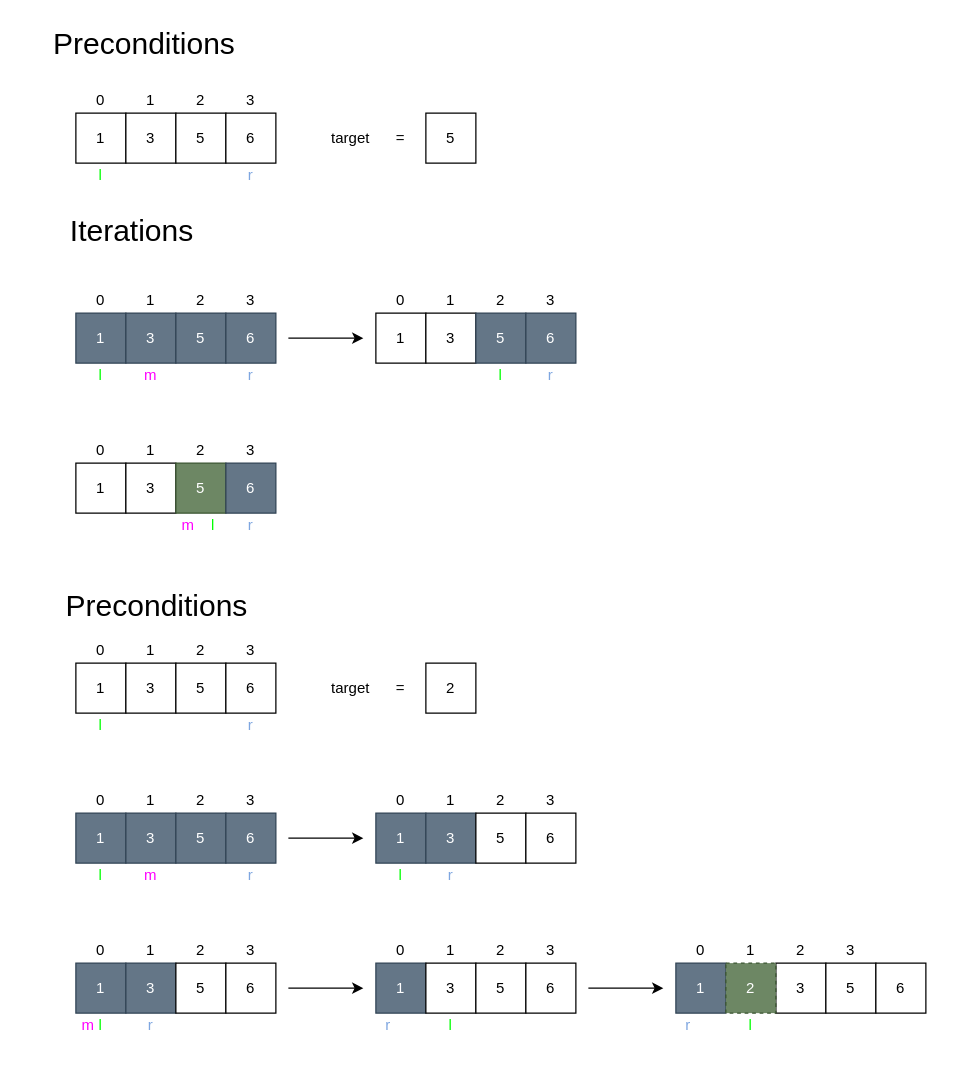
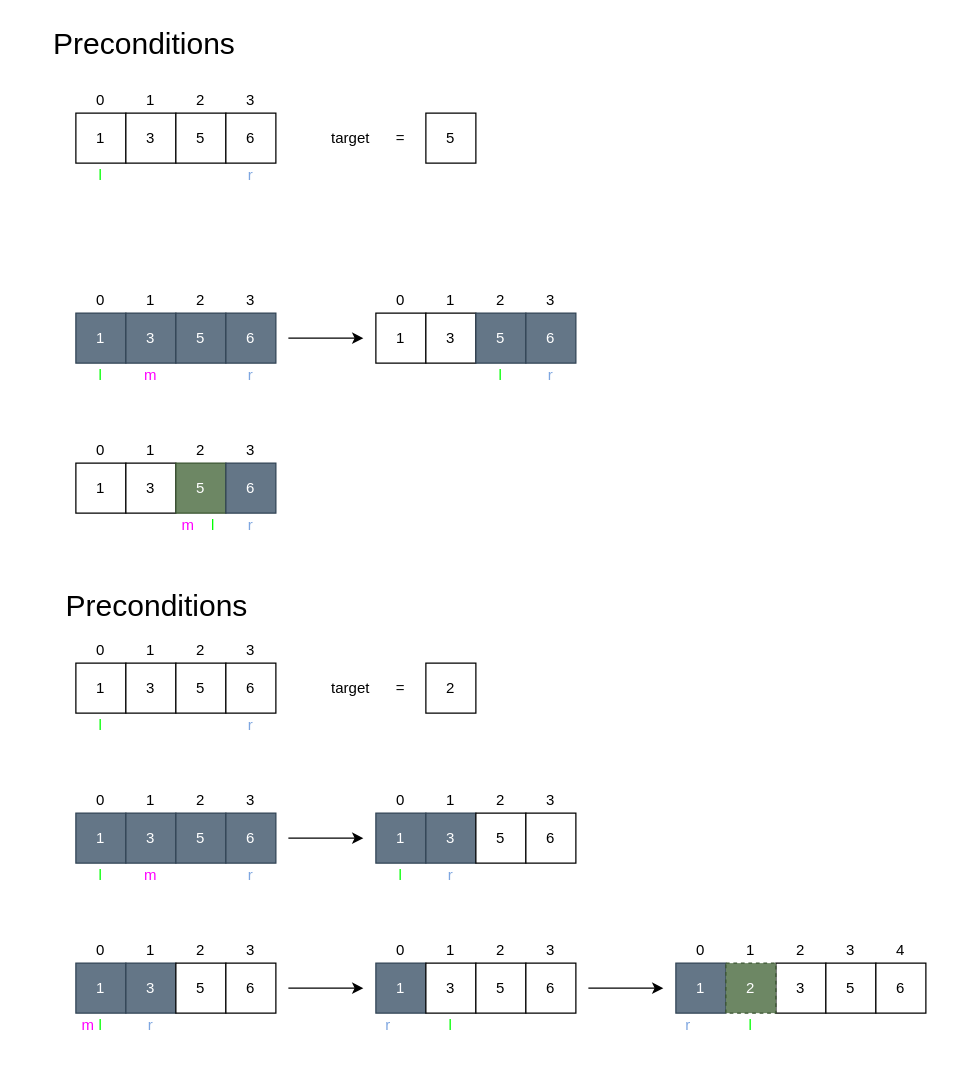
node "Iterations": removed
node "4": added
